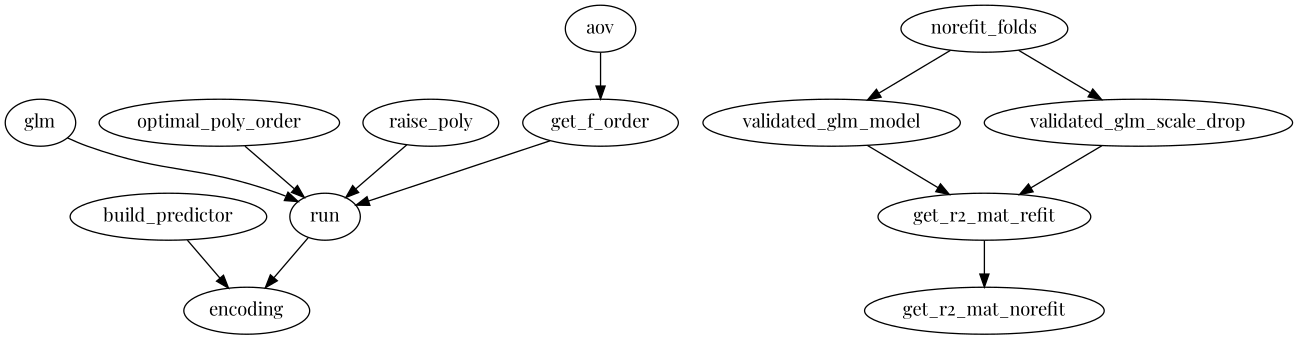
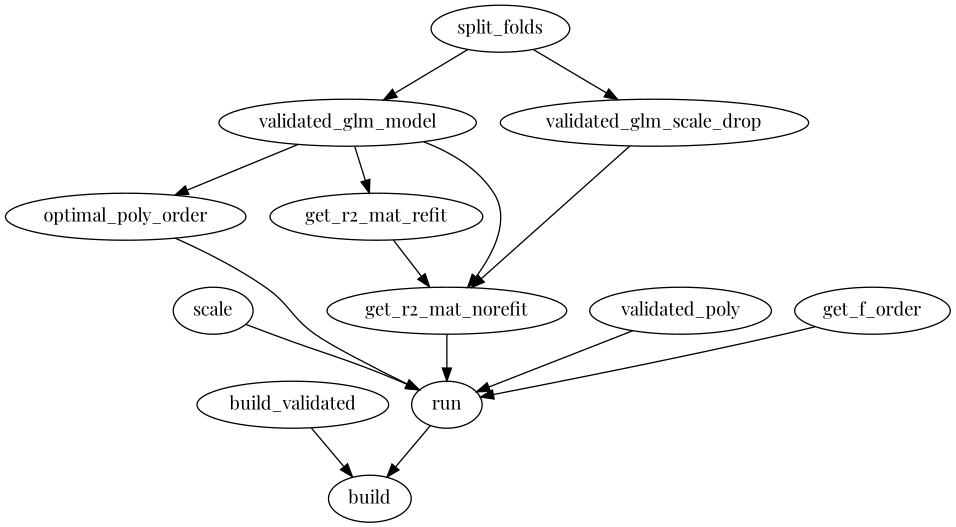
node "aov": removed
node "norefit_folds": label "norefit_folds" -> "split_folds"
node "glm": label "glm" -> "scale"
node "raise_poly": label "raise_poly" -> "validated_poly"
edge "validated_glm_model" -> "optimal_poly_order": added
edge "validated_glm_scale_drop" -> "get_r2_mat_refit": now "validated_glm_scale_drop" -> "get_r2_mat_norefit"
edge "validated_glm_model" -> "get_r2_mat_norefit": added
node "build_predictor": label "build_predictor" -> "build_validated"
node "encoding": label "encoding" -> "build"
edge "get_r2_mat_norefit" -> "run": added
